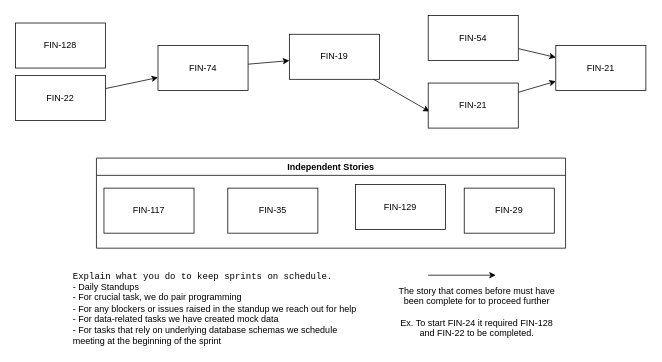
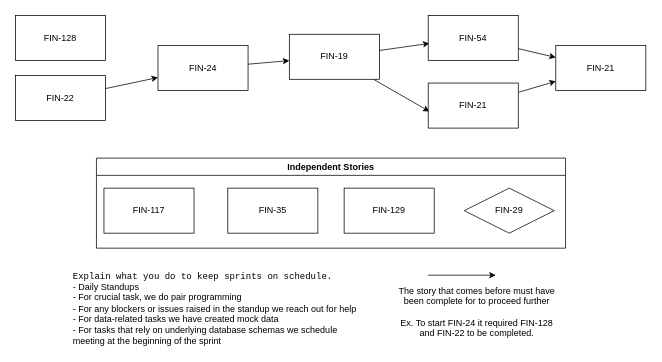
node "FIN-128": moved (60, 45) -> (60, 38)
edge "FIN-19" -> "FIN-54": added
node "FIN-74": label "FIN-74" -> "FIN-24"
node "FIN-129": moved (400, 207) -> (389, 210)
node "FIN-29": shape rectangle -> diamond
